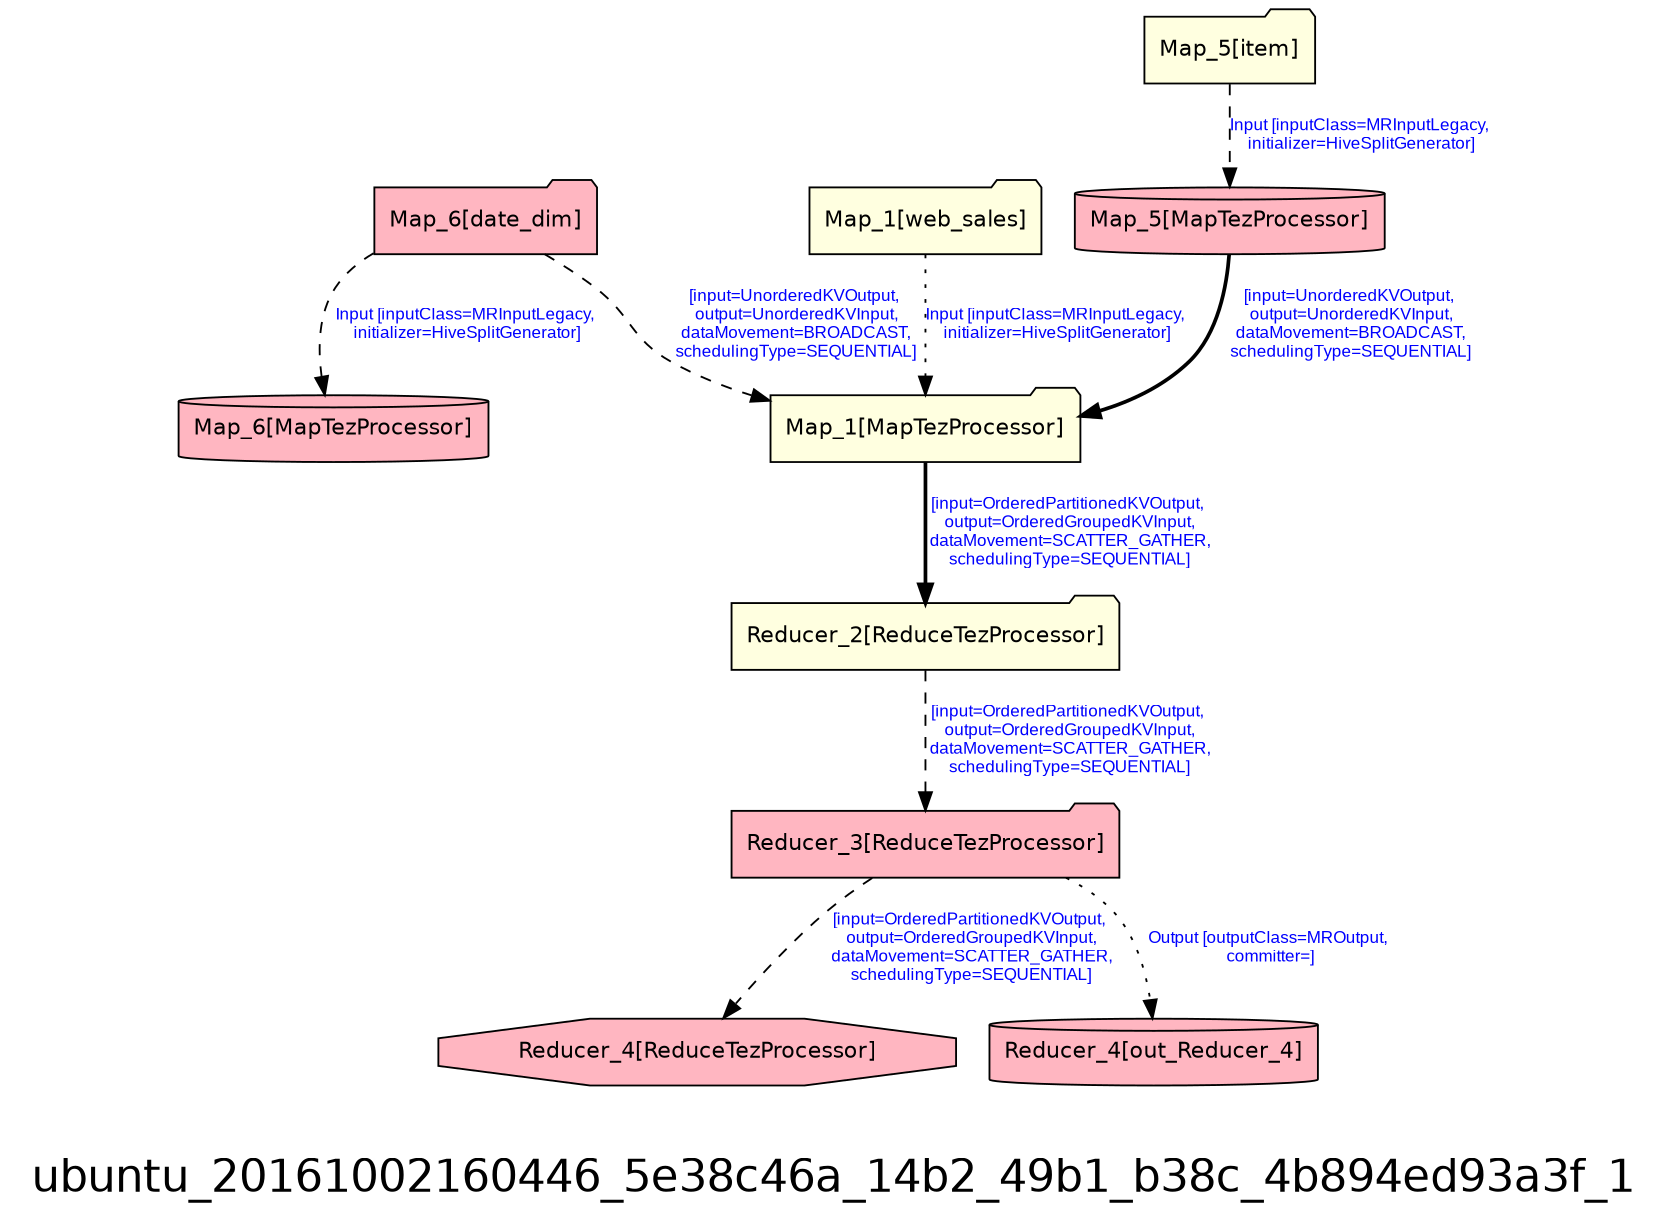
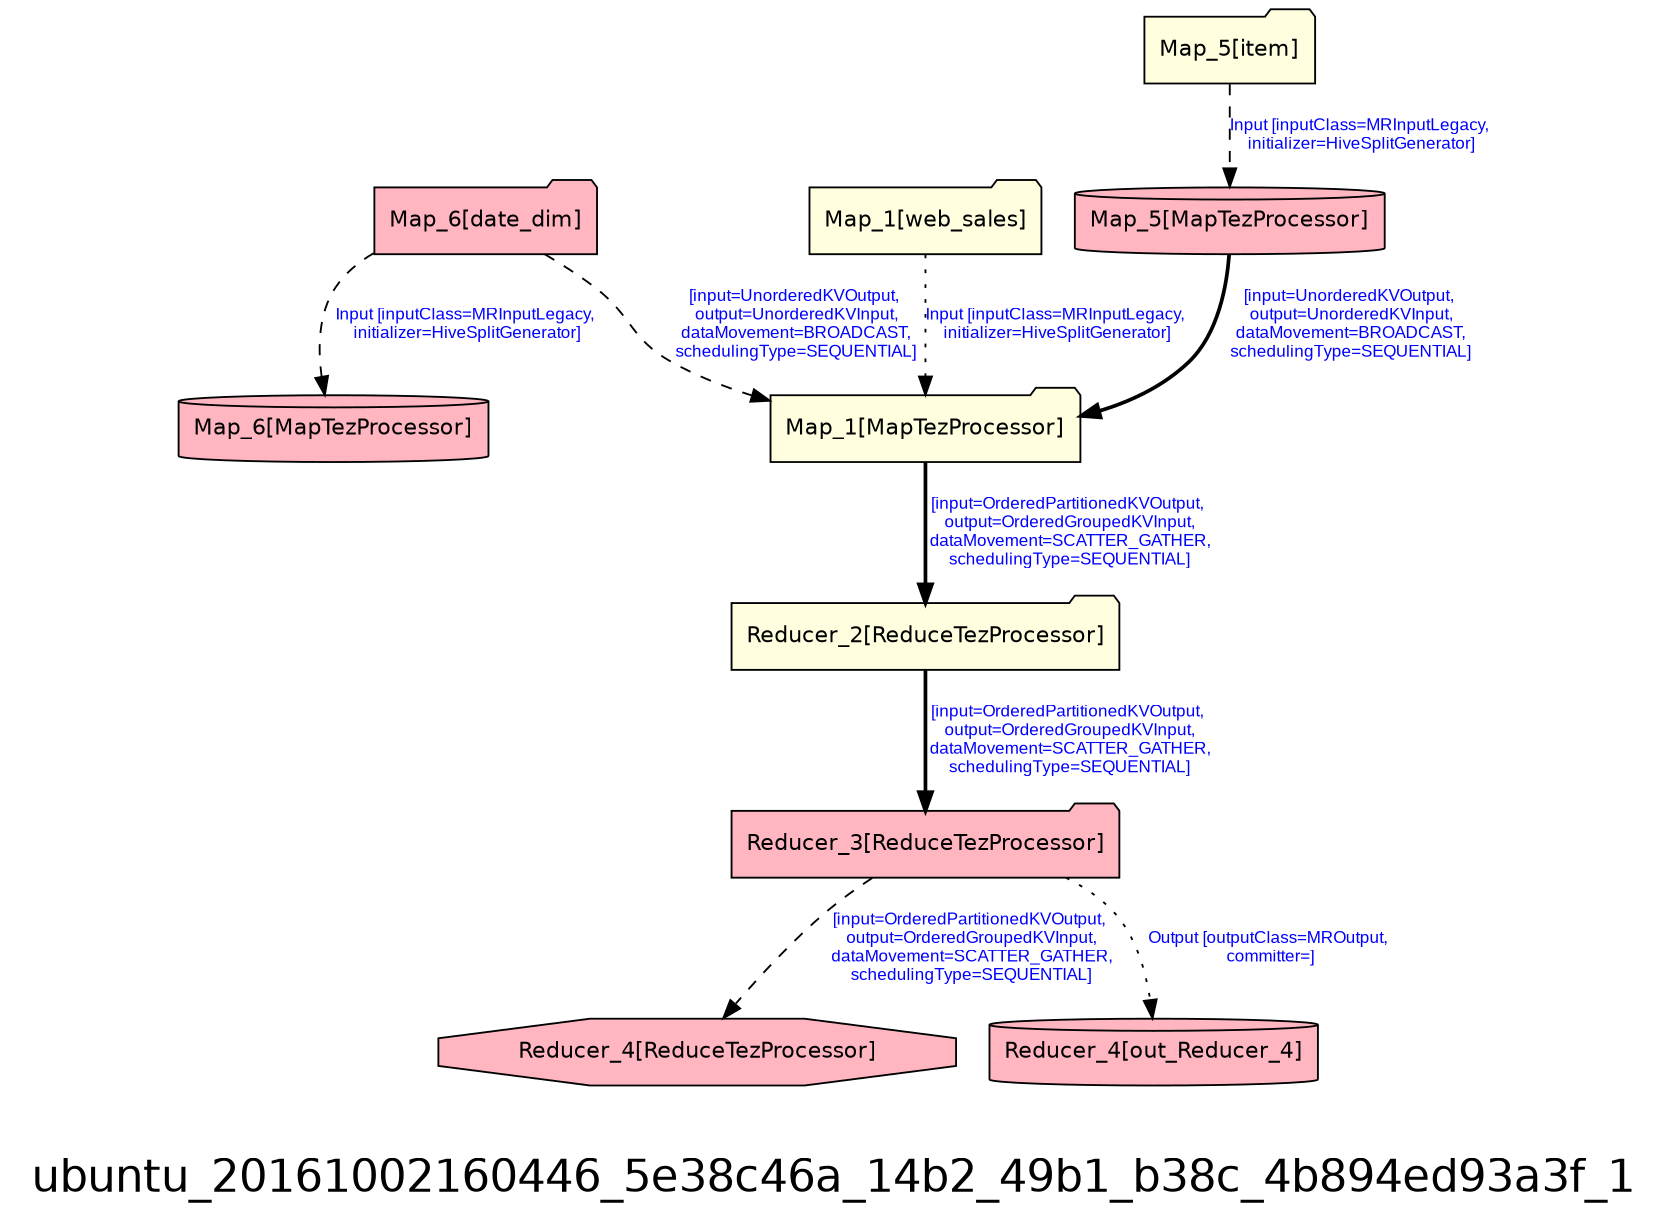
edge "Reducer_2[ReduceTezProcessor]" -> "Reducer_3[ReduceTezProcessor]": style dashed -> bold
